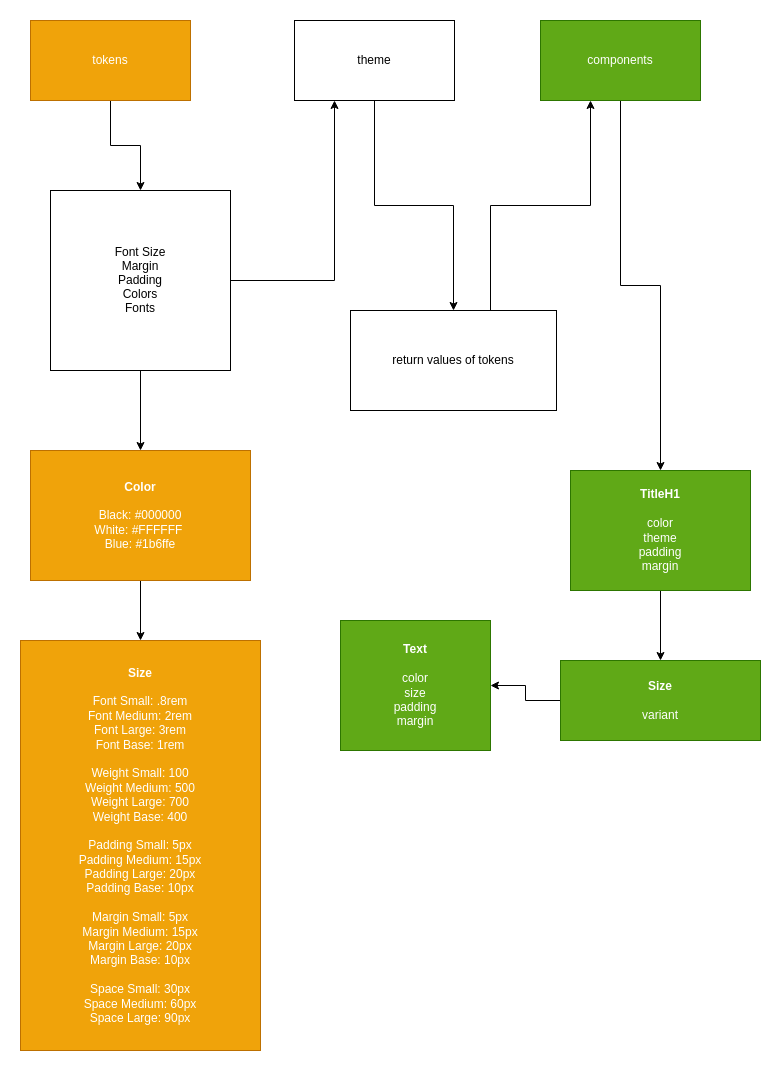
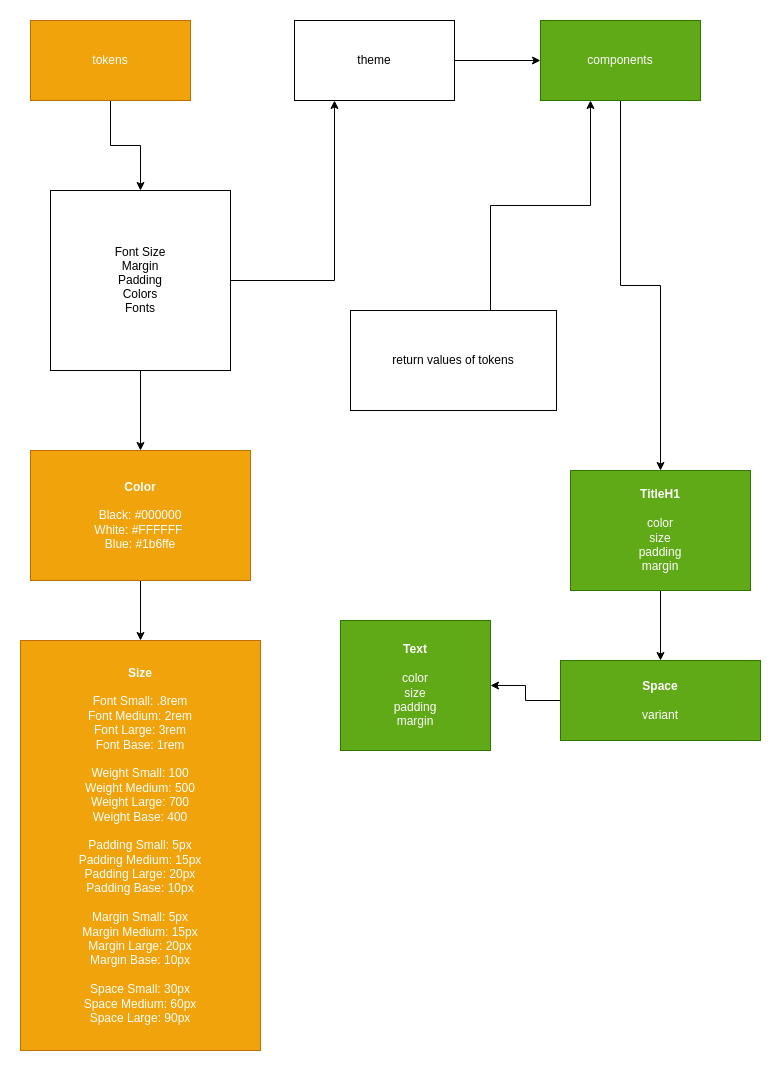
edge "theme" -> "return values of tokens": now "theme" -> "components"
node "TitleH1 color theme padding margin": label "TitleH1 color theme padding margin" -> "TitleH1 color size padding margin"
node "Size variant": label "Size variant" -> "Space variant"
